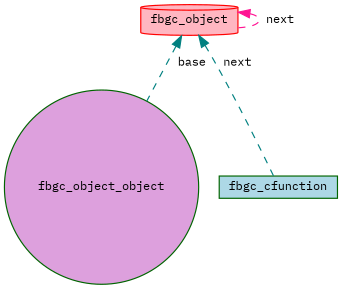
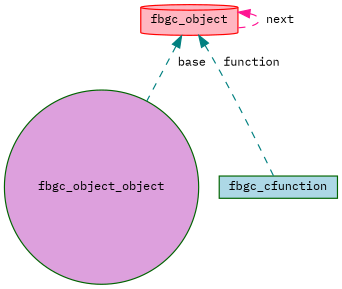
edge "fbgc_cfunction" -> "fbgc_object": label " next" -> " function"
